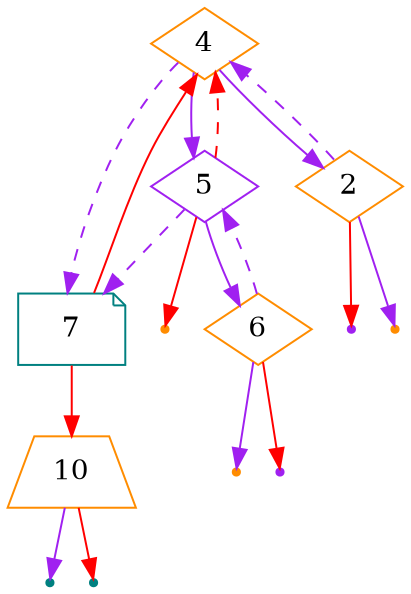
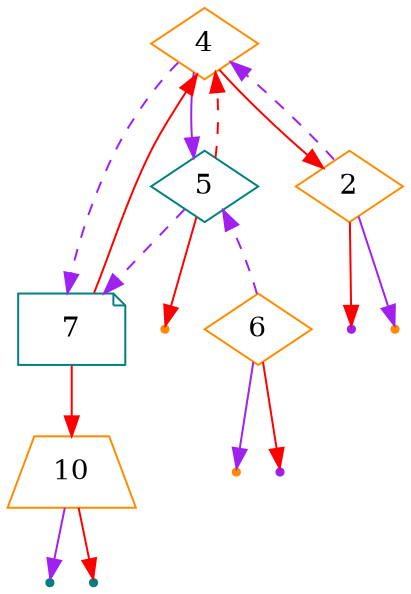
edge "4" -> "2": color purple -> red
node "5": color purple -> teal
edge "5" -> "6": removed
